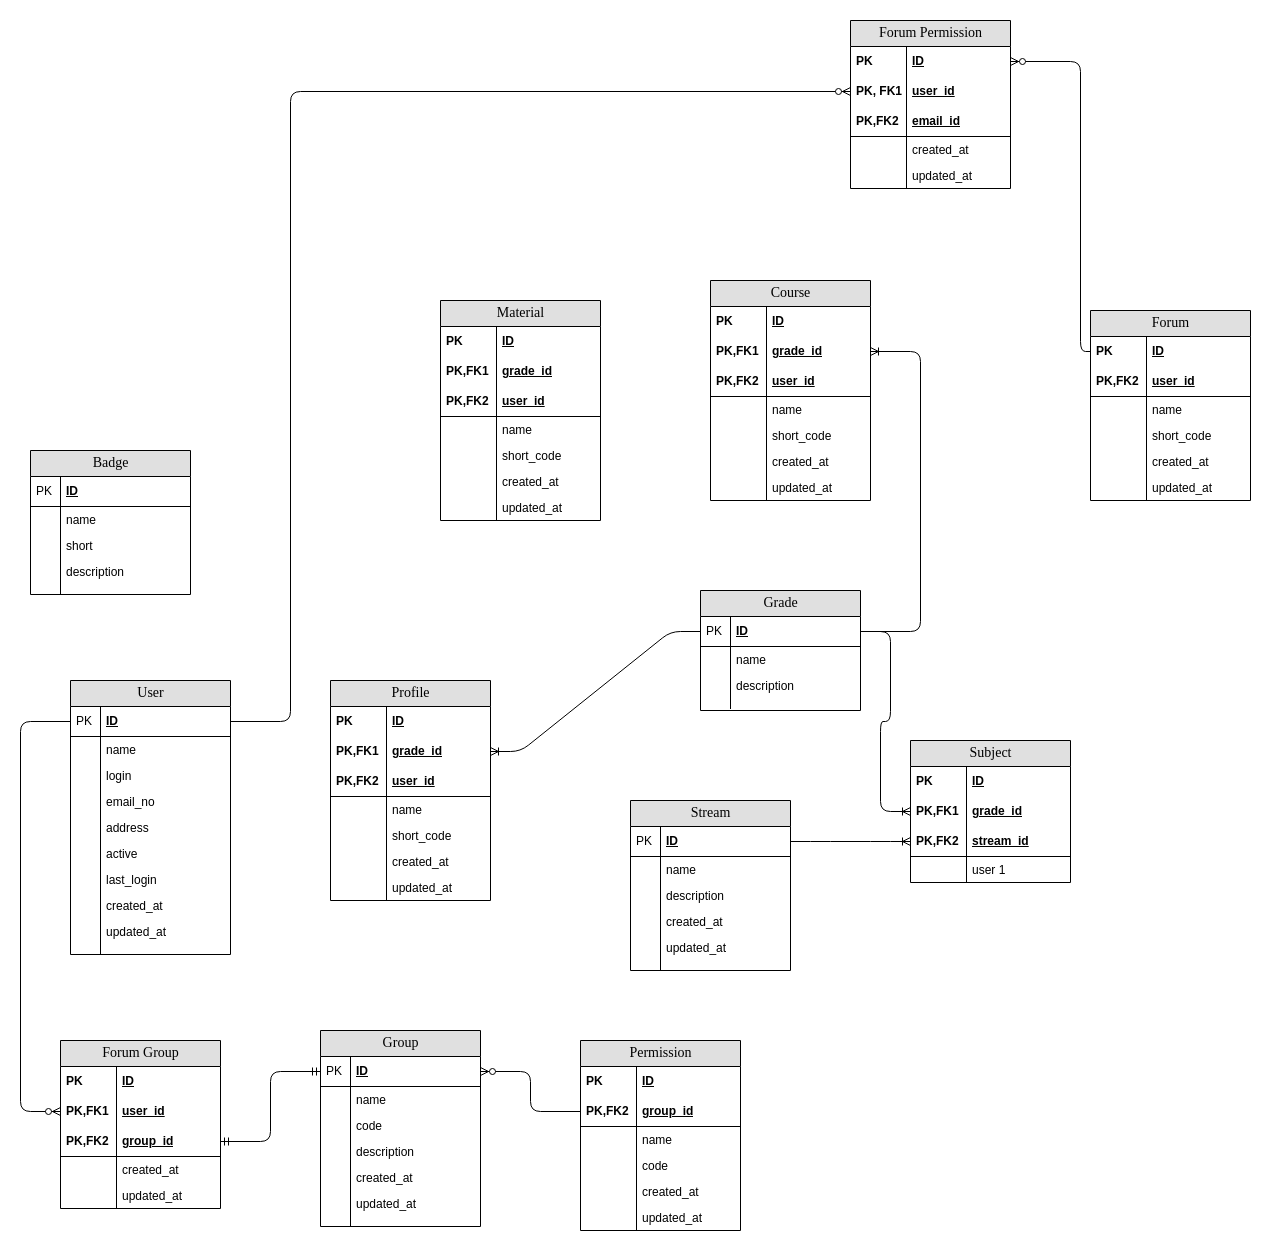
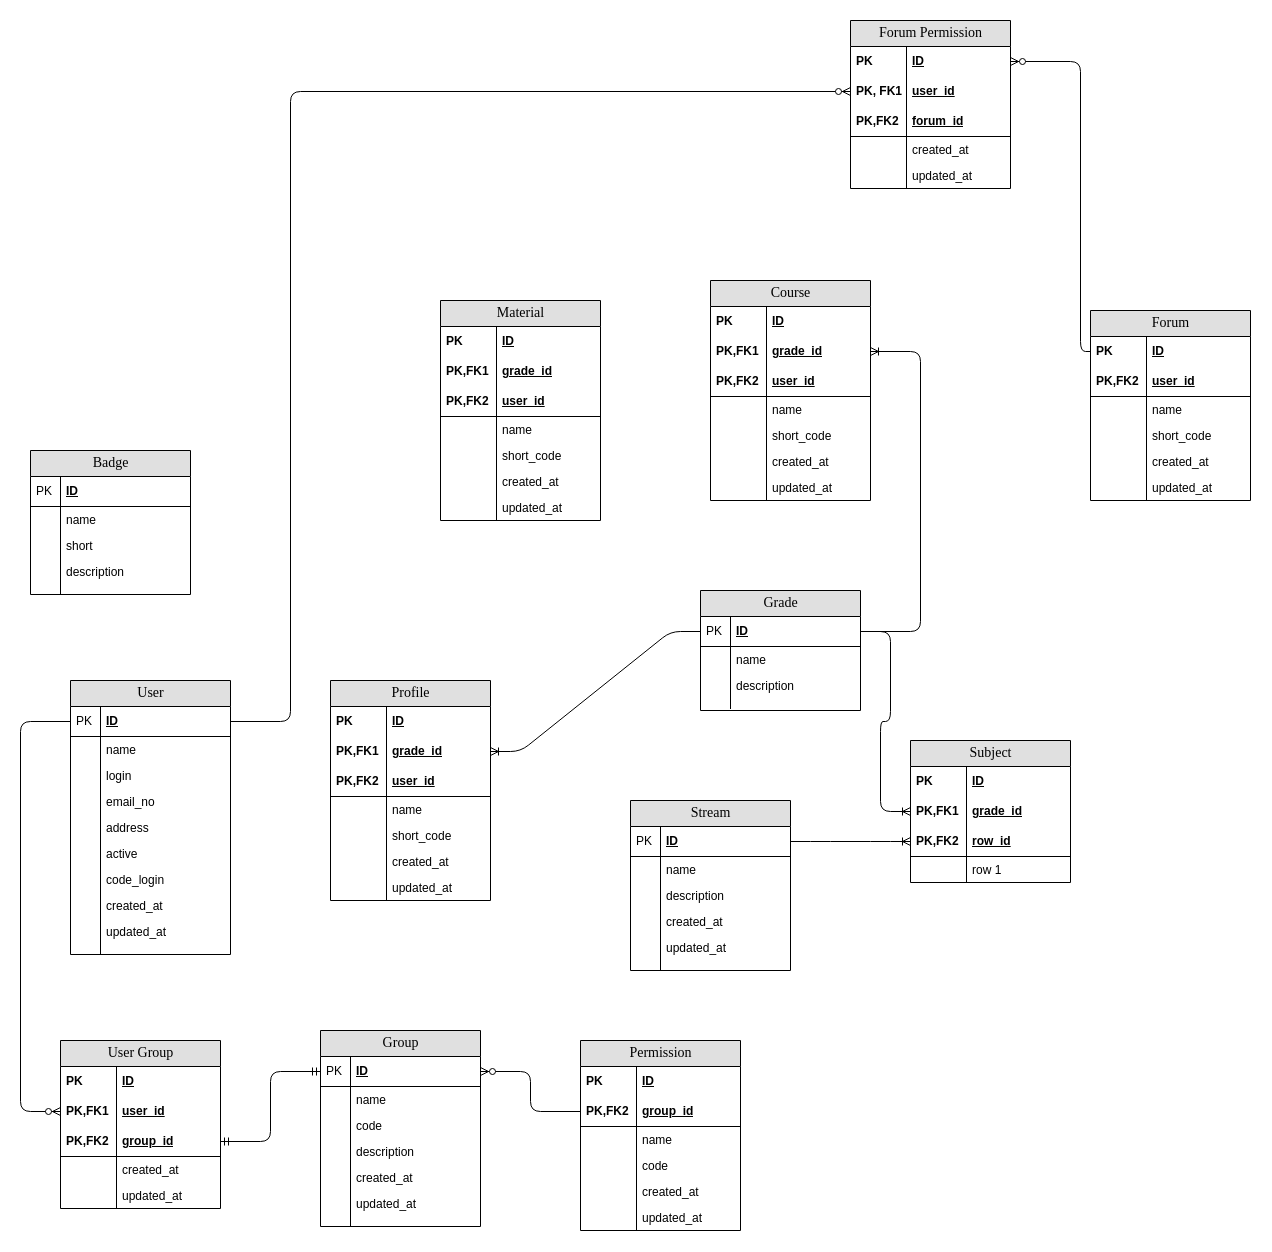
node "email_id": label "email_id" -> "forum_id"
node "stream_id": label "stream_id" -> "row_id"
node "user 1": label "user 1" -> "row 1"
node "last_login": label "last_login" -> "code_login"
node "Forum Group": label "Forum Group" -> "User Group"
